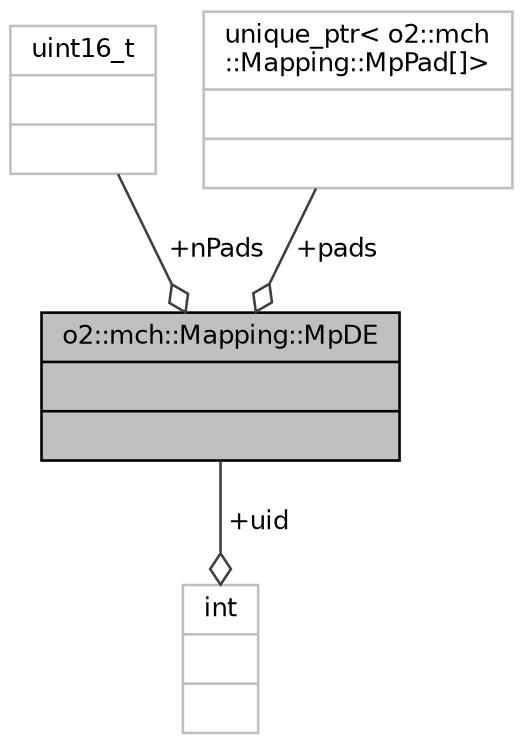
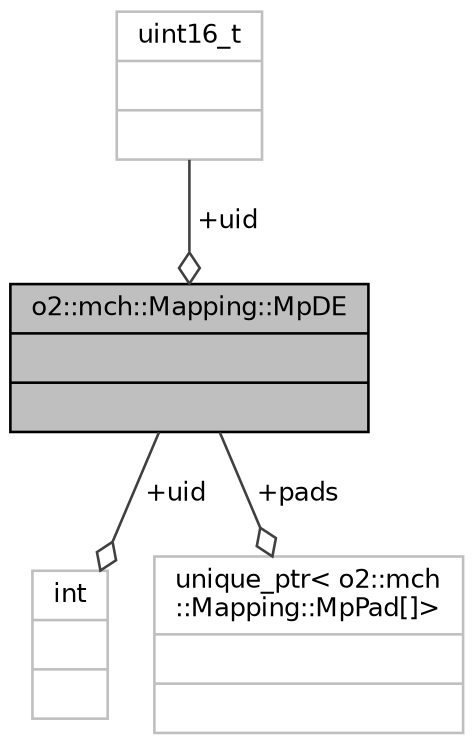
edge "unique_ptr< o2::mch" -> "o2::mch::Mapping::MpDE": reversed
edge "uint16_t" -> "o2::mch::Mapping::MpDE": label " +nPads" -> " +uid"
